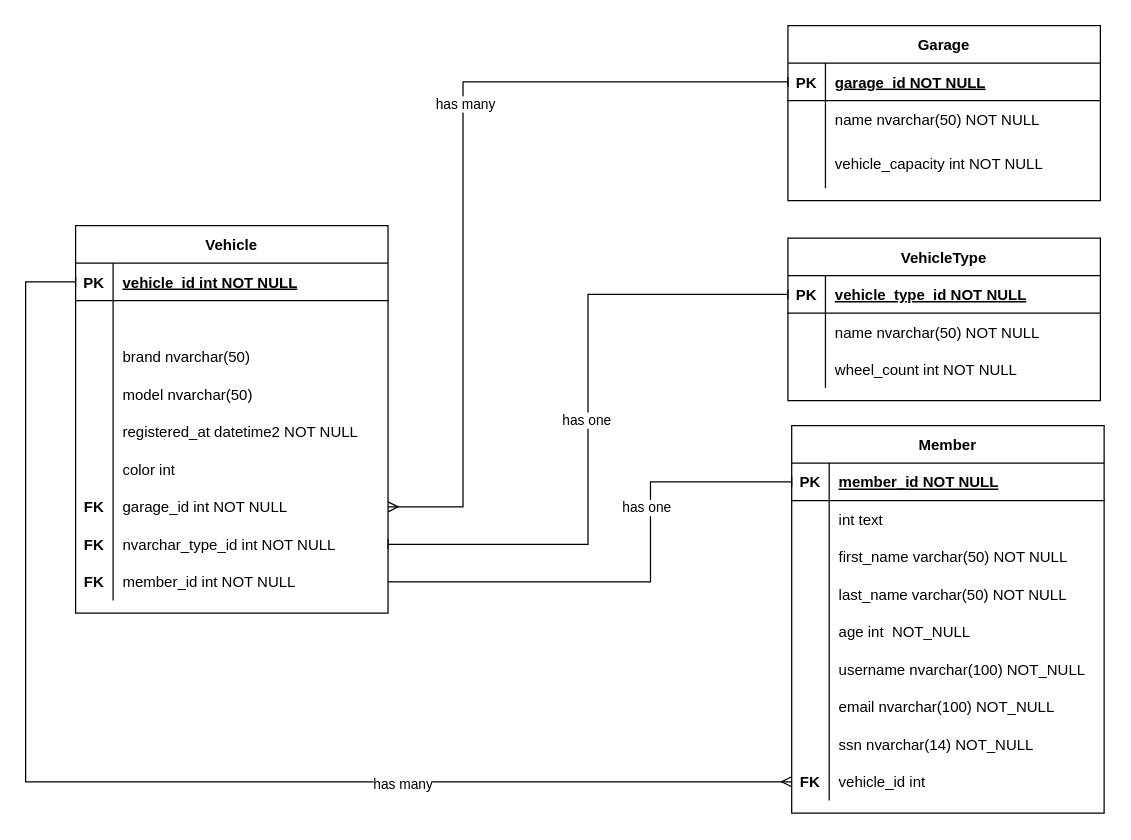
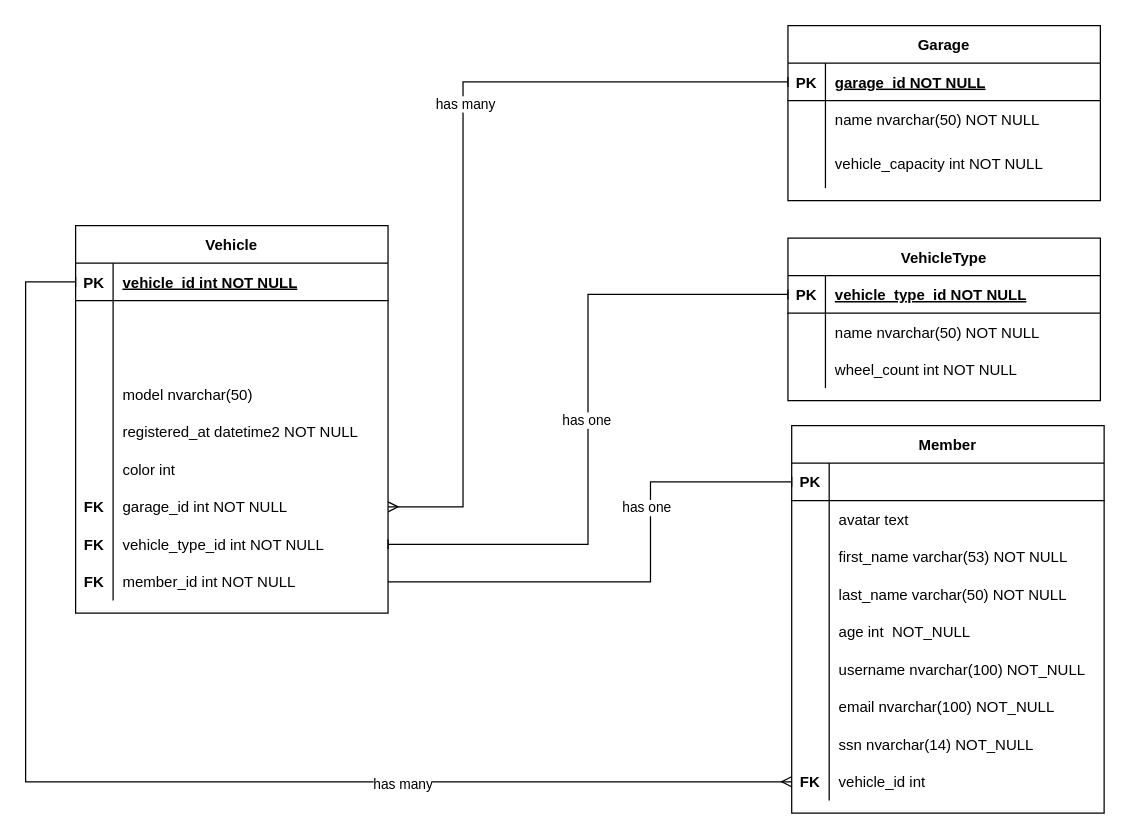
node "brand nvarchar(50)": removed
node "member_id NOT NULL": removed
node "int text": label "int text" -> "avatar text"
node "nvarchar_type_id int NOT NULL": label "nvarchar_type_id int NOT NULL" -> "vehicle_type_id int NOT NULL"
node "first_name varchar(50) NOT NULL": label "first_name varchar(50) NOT NULL" -> "first_name varchar(53) NOT NULL"
